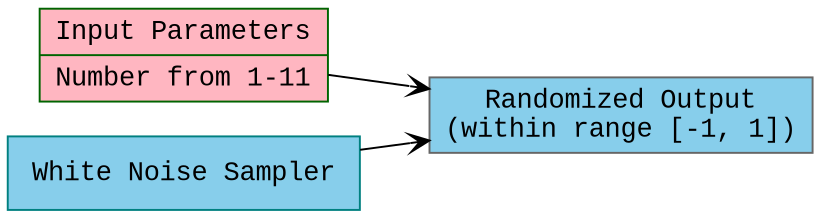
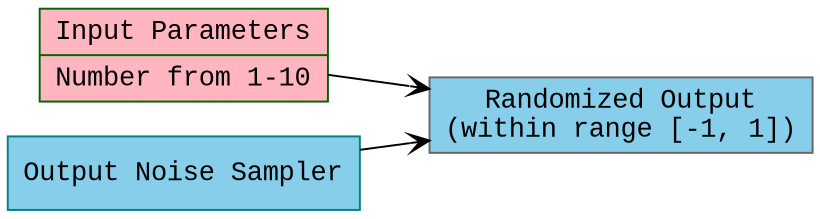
node "Input Parameters": text "Number from 1-11" -> "Number from 1-10"
node "White Noise Sampler": label "White Noise Sampler" -> "Output Noise Sampler"
